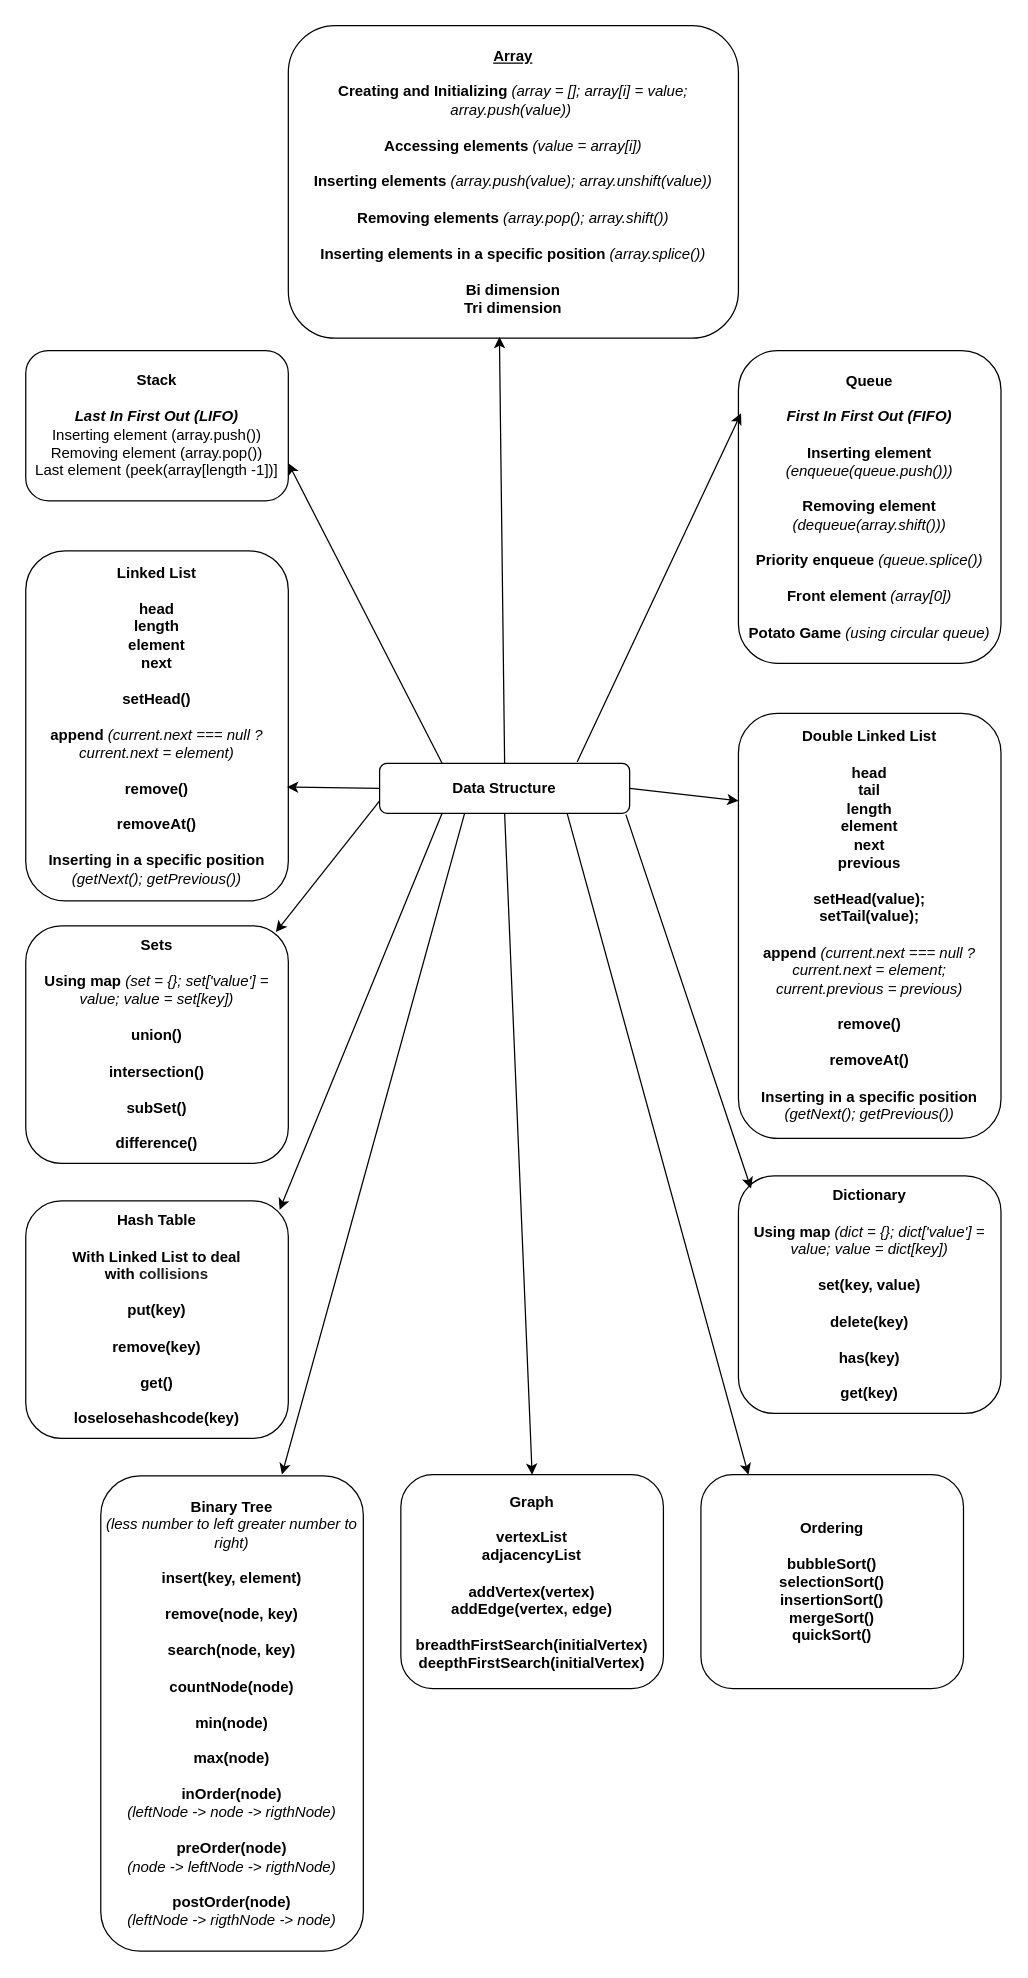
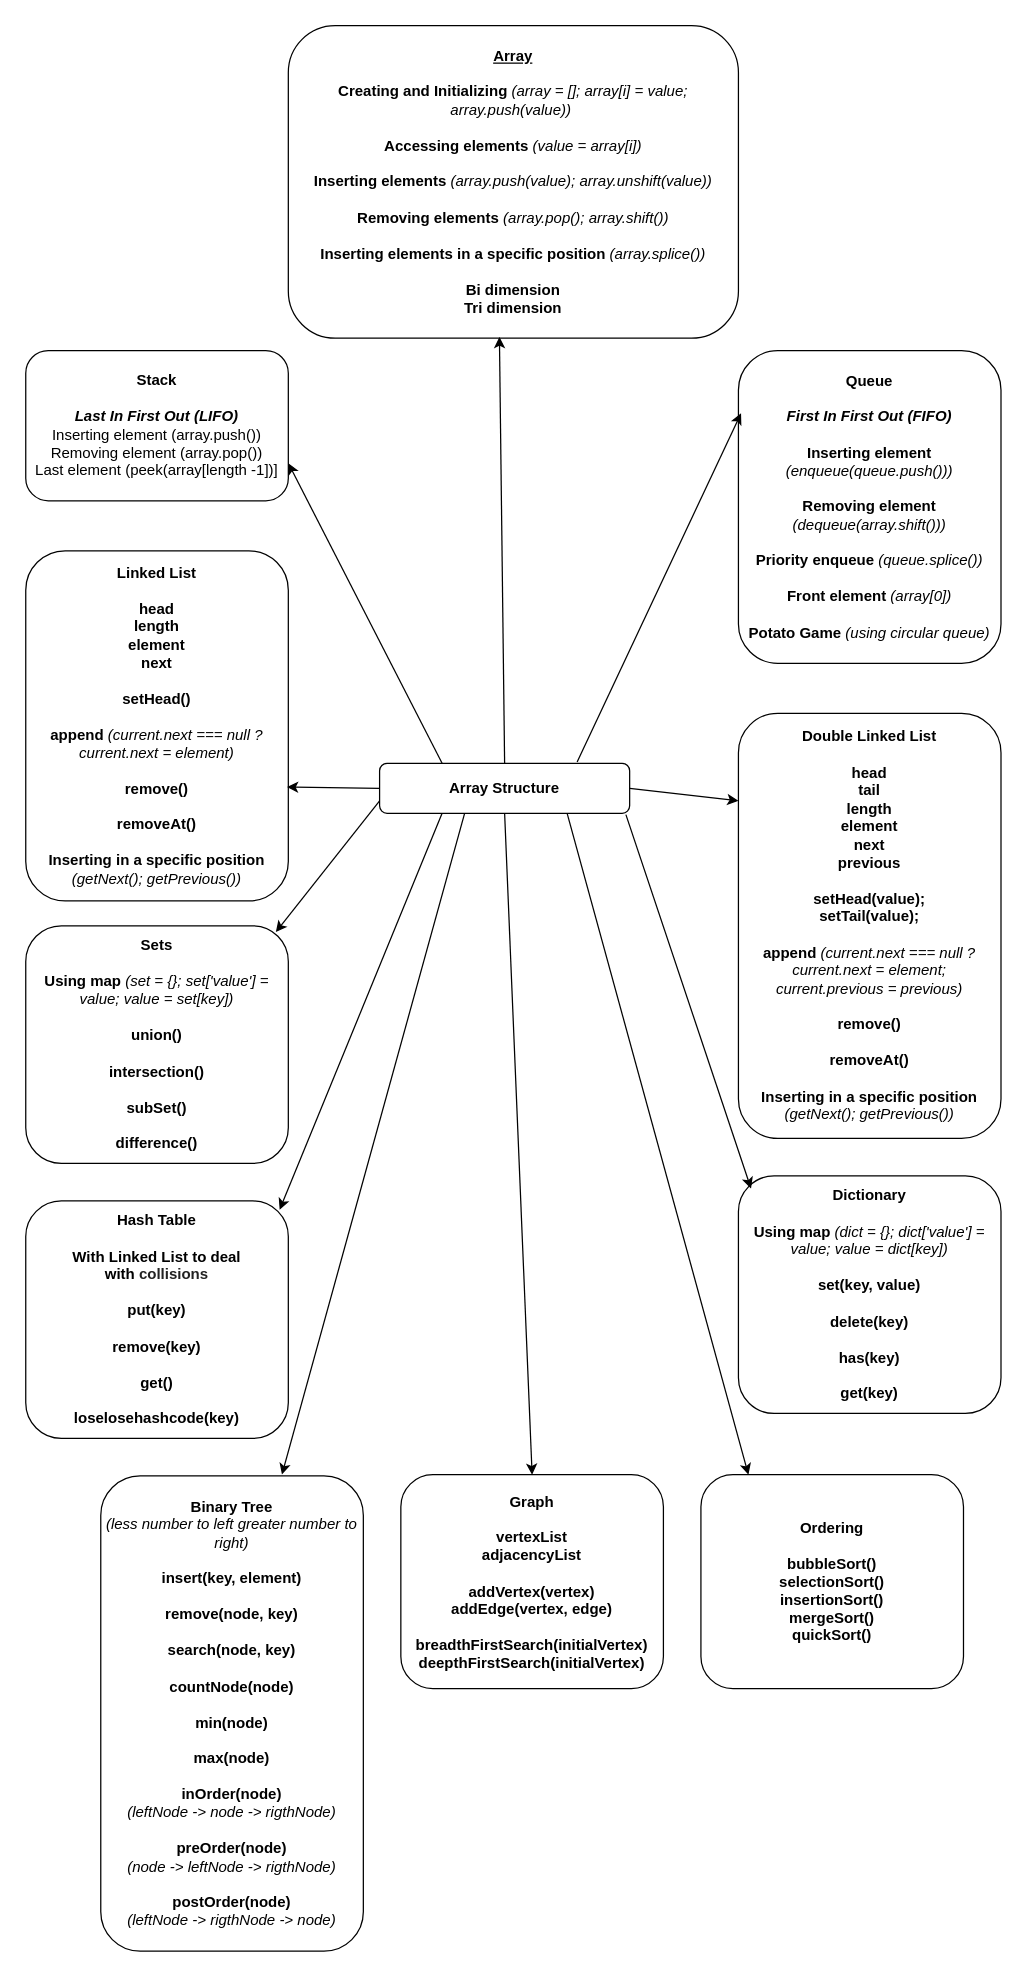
node "Data Structure": label "Data Structure" -> "Array Structure"
